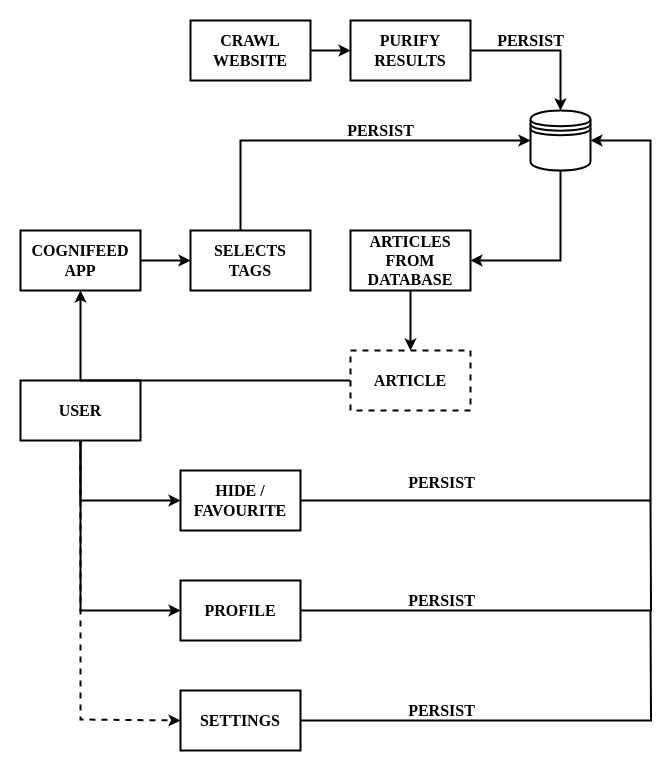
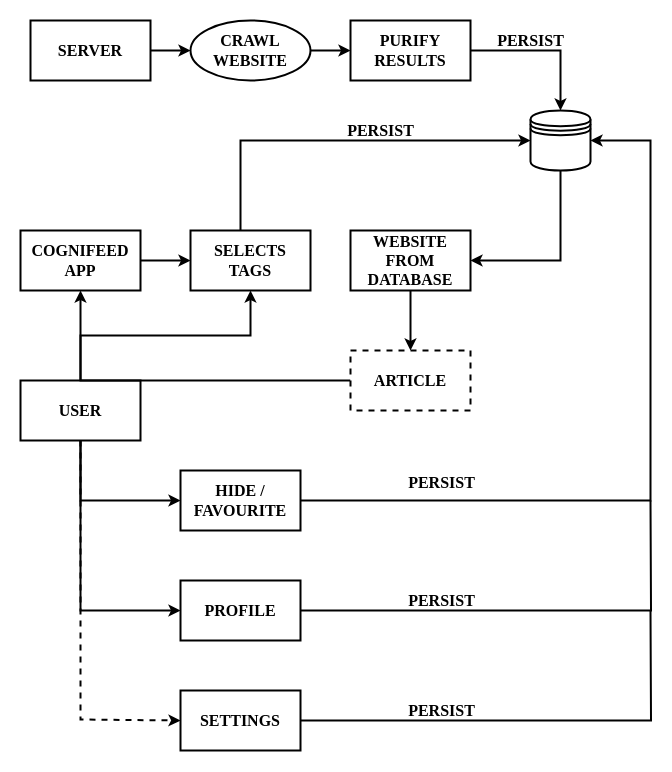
node "SERVER": added
edge "SERVER" -> "CRAWL WEBSITE": added
node "CRAWL WEBSITE": shape rectangle -> ellipse
node "ARTICLES FROM DATABASE": label "ARTICLES FROM DATABASE" -> "WEBSITE FROM DATABASE"
edge "USER" -> "SELECTS TAGS": added
